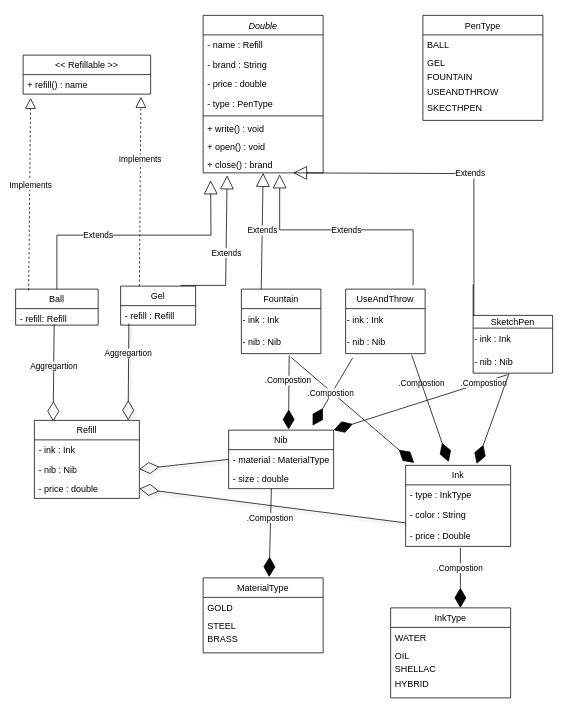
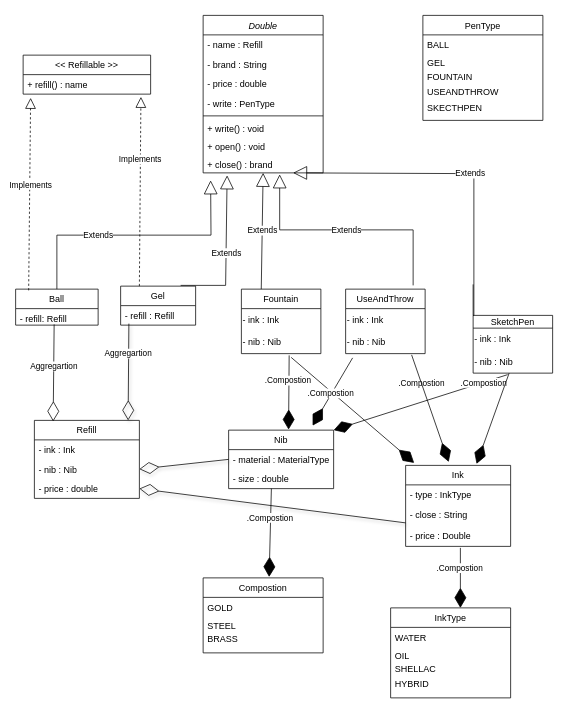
node "- type : PenType": label "- type : PenType" -> "- write : PenType"
node "- color : String": label "- color : String" -> "- close : String"
node "MaterialType": label "MaterialType" -> "Compostion"
